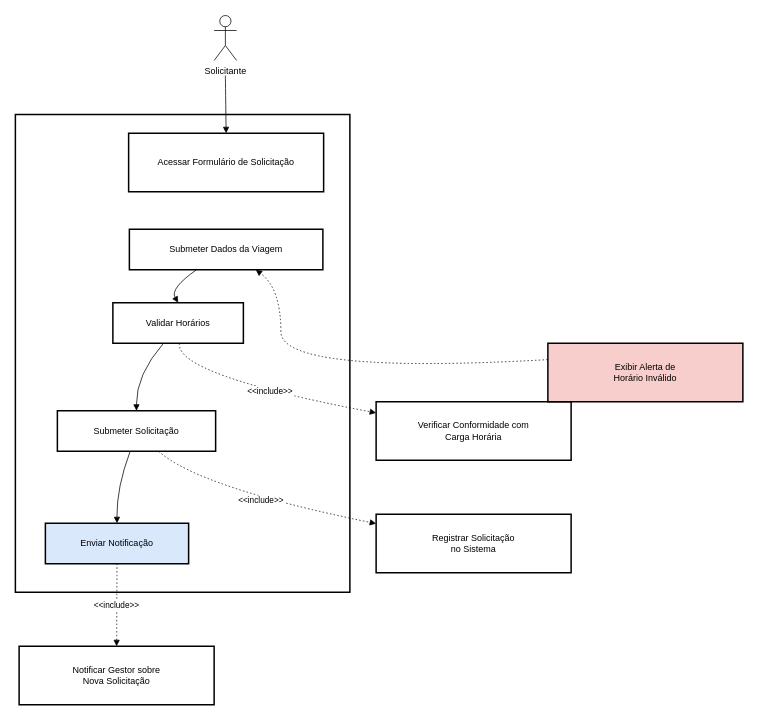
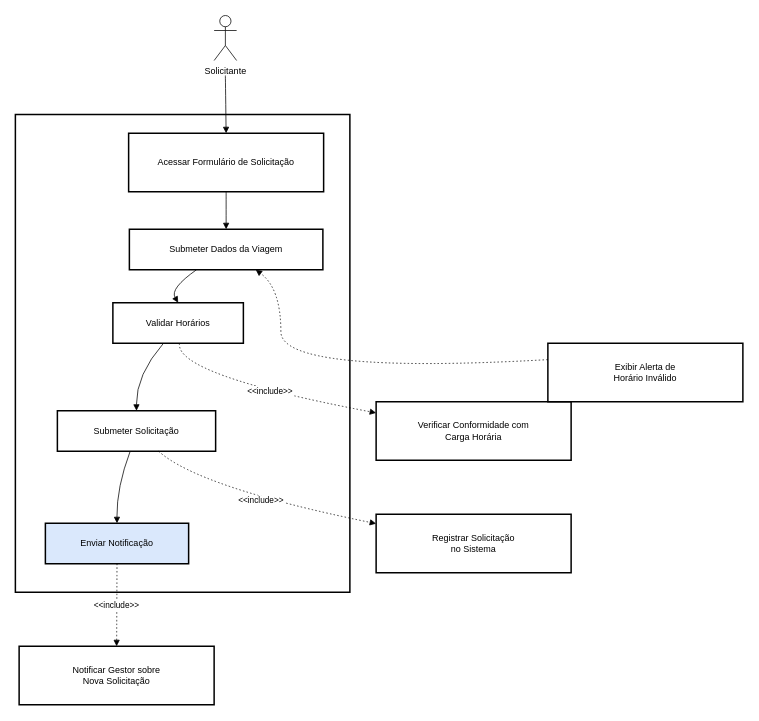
edge "Acessar Formulário de Solicitação" -> "Submeter Dados da Viagem": added
node "Exibir Alerta de Horário Inválido": fillcolor #f8cecc -> #ffffff
